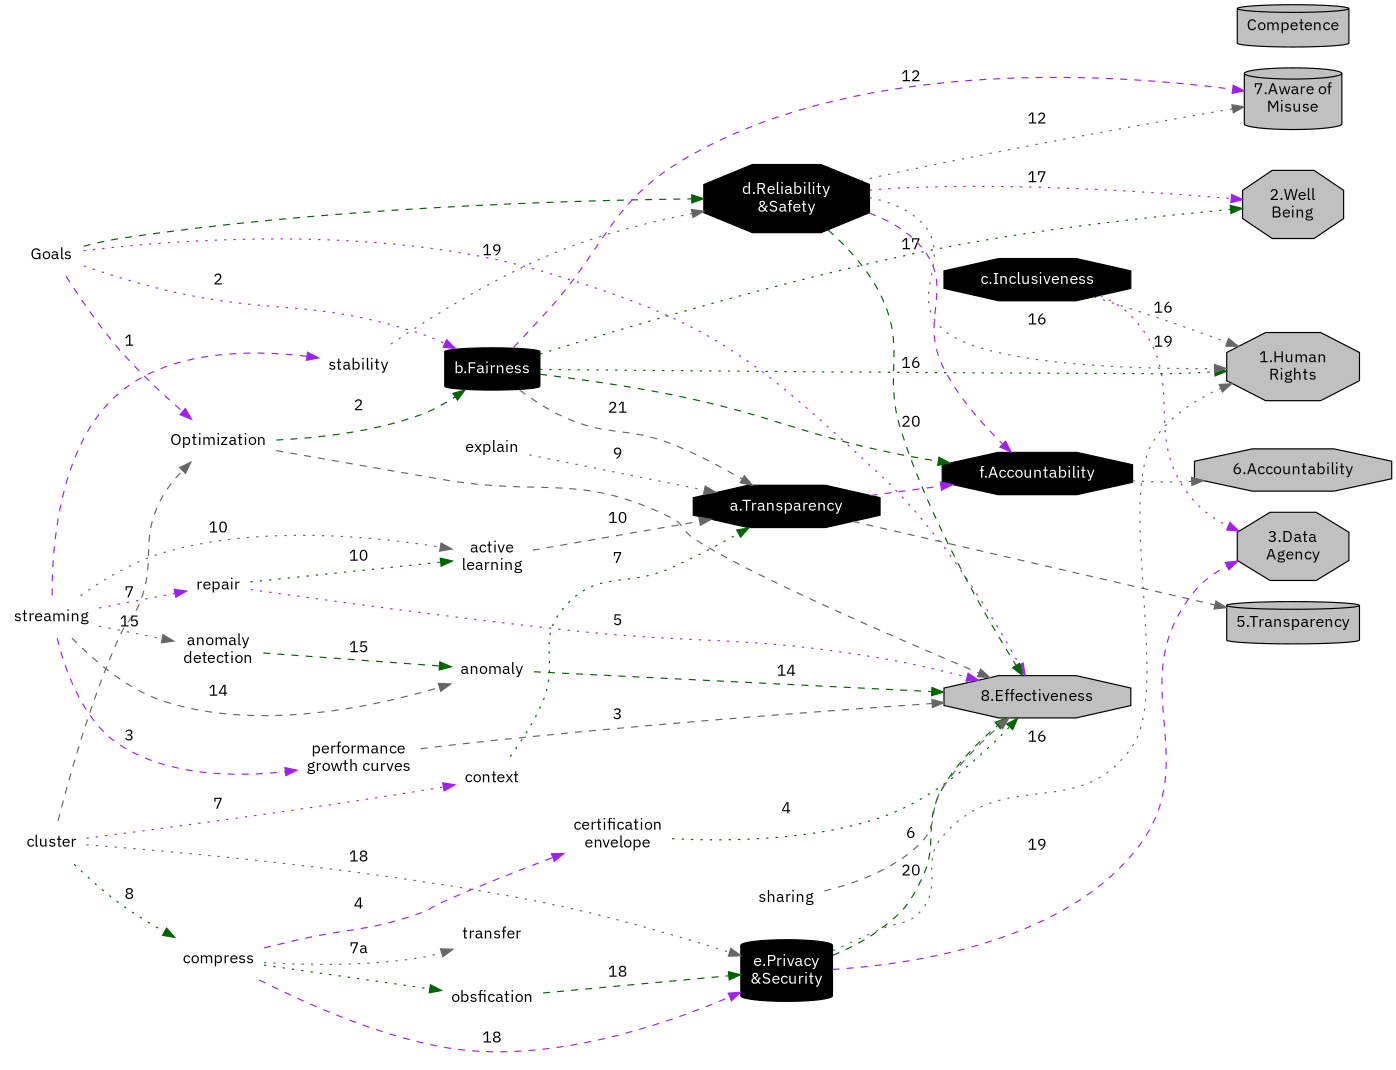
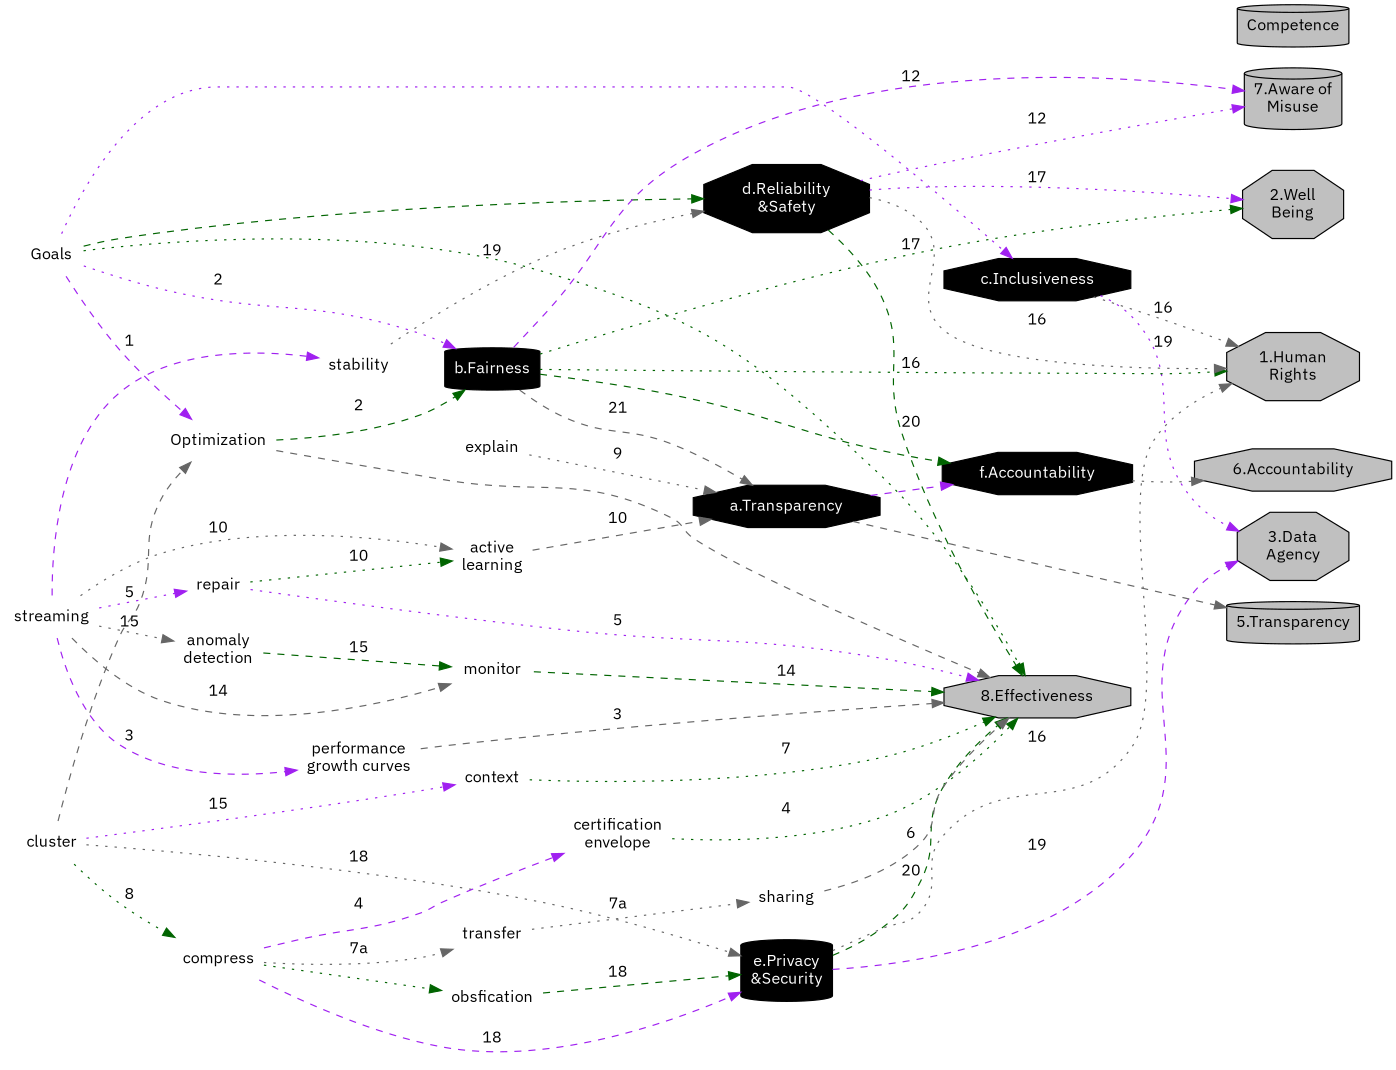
edge "Goals" -> "c.Inclusiveness": added
edge "d.Reliability &Safety" -> "7.Aware of Misuse": color gray40 -> purple
edge "Goals" -> "8.Effectiveness": color purple -> darkgreen
edge "d.Reliability &Safety" -> "f.Accountability": removed
edge "streaming" -> "repair": label "7" -> "5"
edge "context" -> "a.Transparency": now "context" -> "8.Effectiveness"
node "anomaly": label "anomaly" -> "monitor"
edge "cluster" -> "context": label "7" -> "15"
edge "transfer" -> "sharing": added, label "7a"
